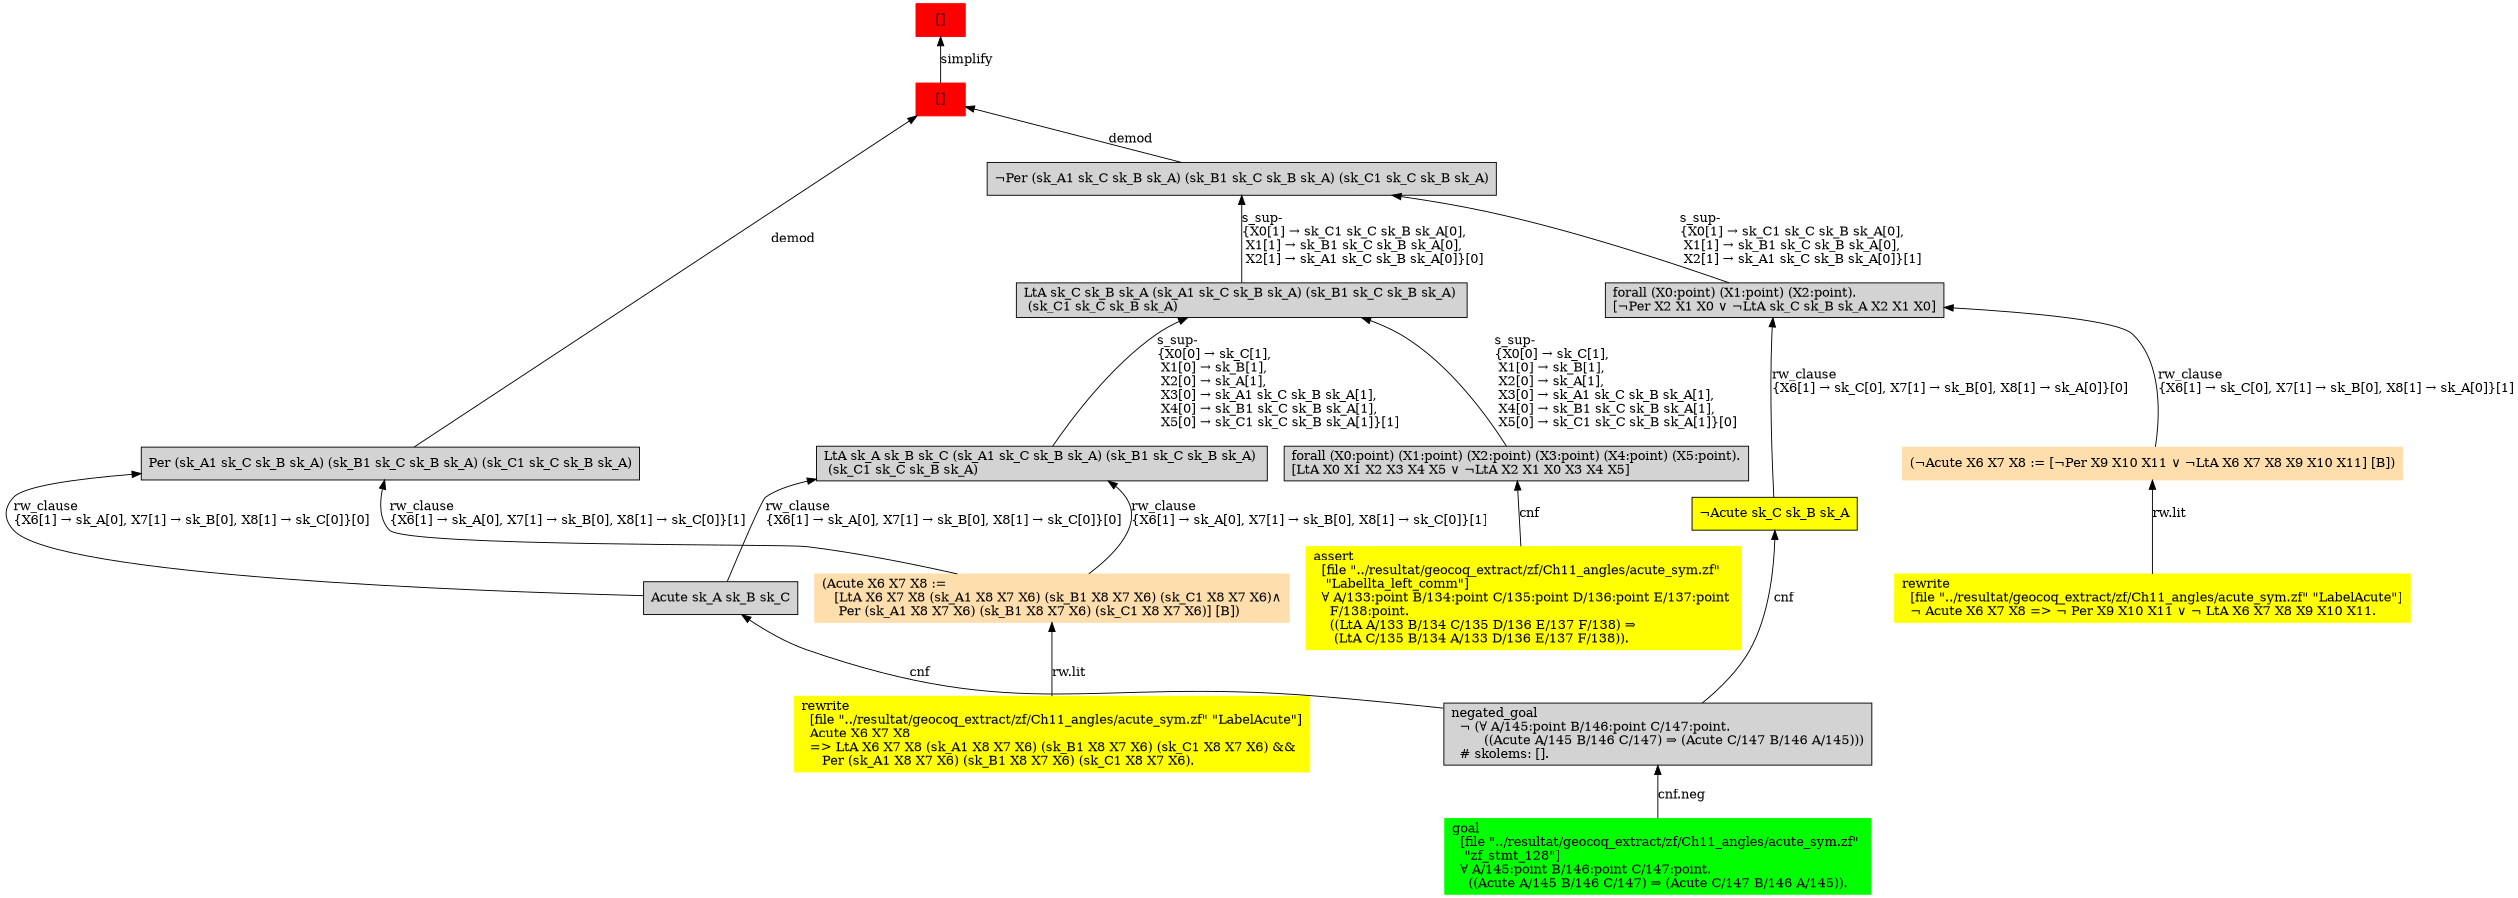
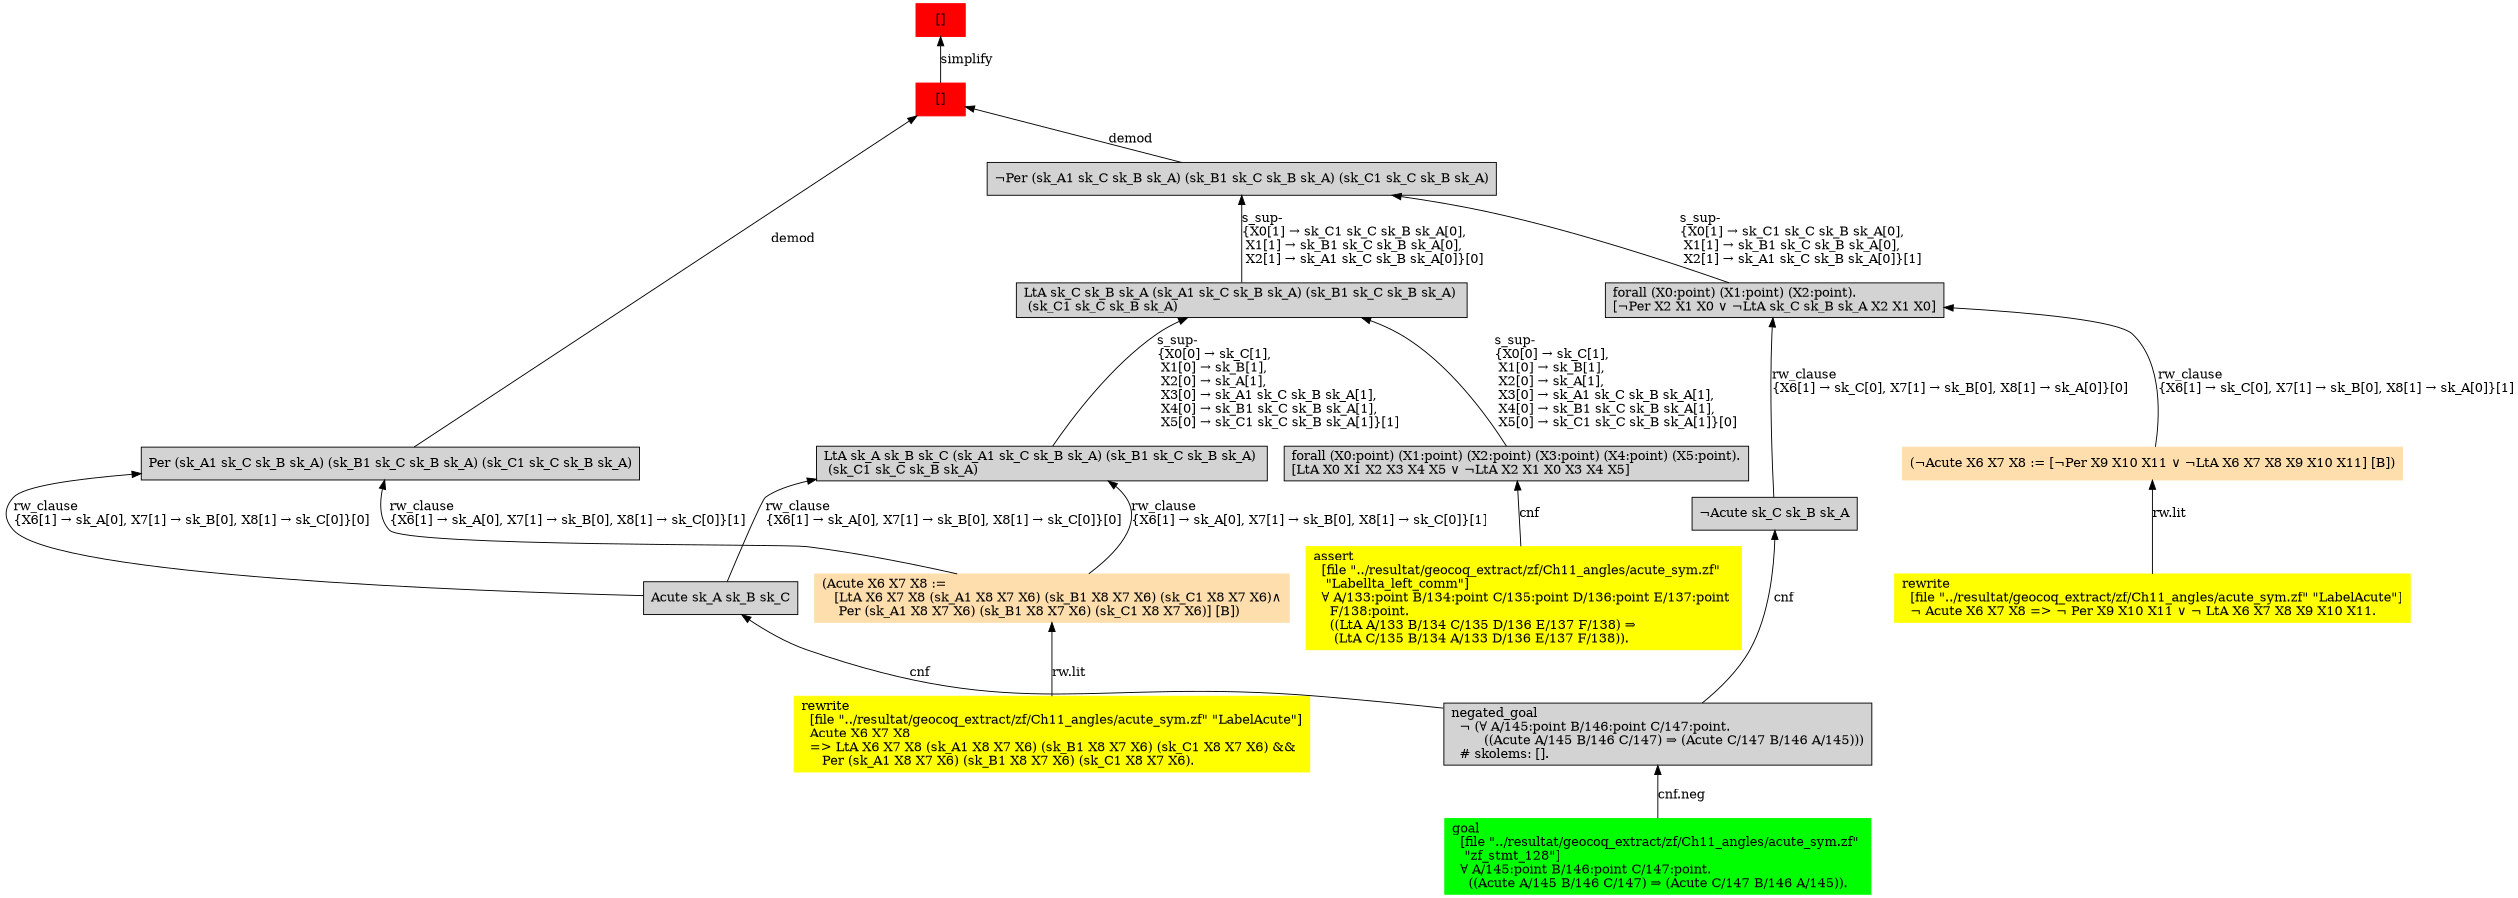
node "¬Acute sk_C sk_B sk_A": fillcolor yellow -> lightgrey
